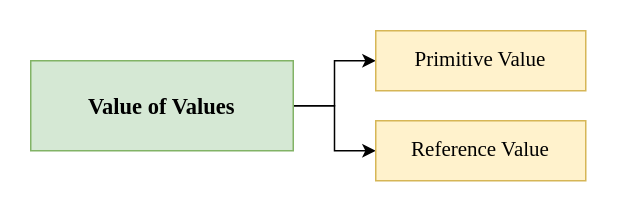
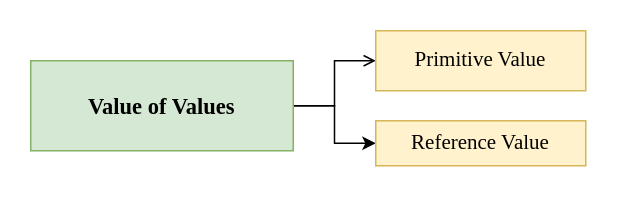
edge "Value of Values" -> "Primitive Value": arrowhead classic -> open
node "Reference Value": size 210x60 -> 210x45
